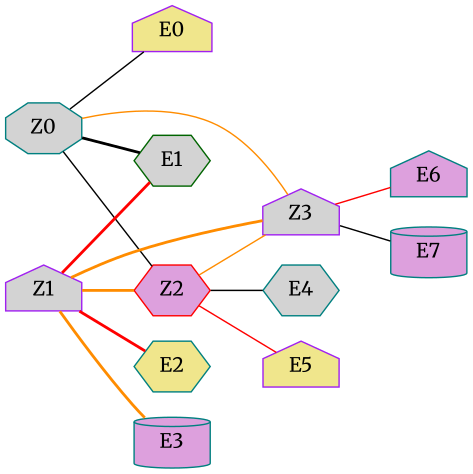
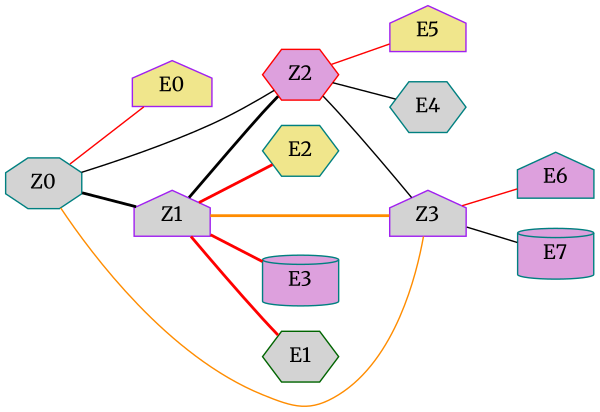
edge "E0" -- "Z0": color black -> red
edge "Z0" -- "E1": now "Z0" -- "Z1"
edge "Z3" -- "Z2": color darkorange -> black
edge "Z1" -- "Z2": color darkorange -> black
edge "Z1" -- "E3": color darkorange -> red
